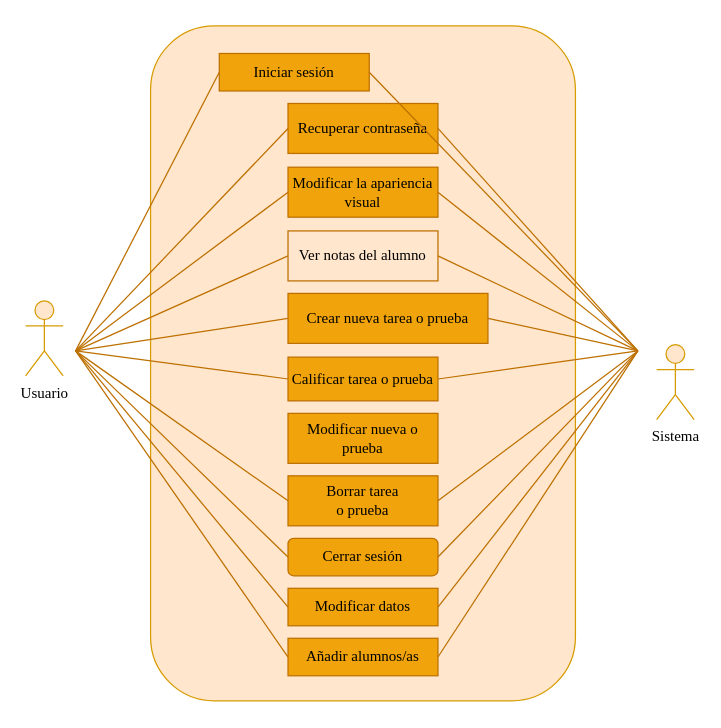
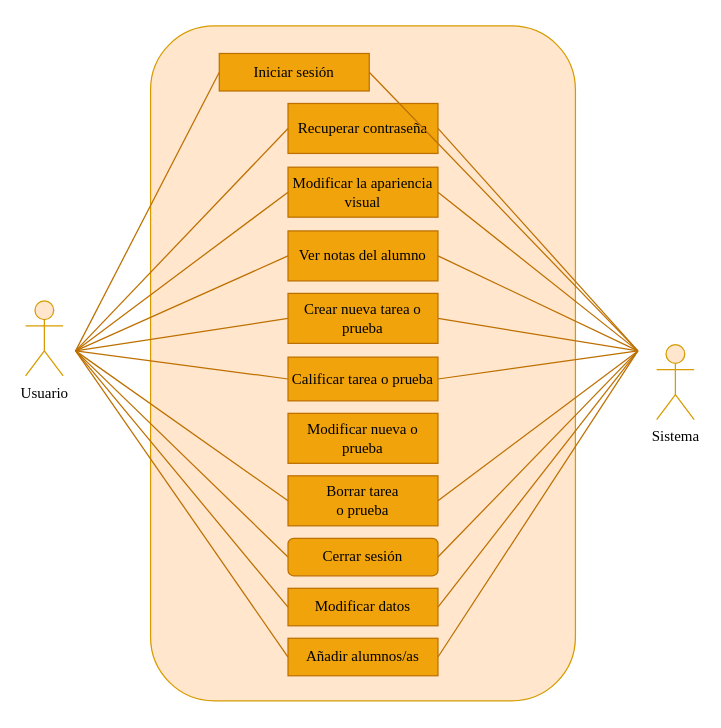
node "Ver notas del alumno": fillcolor #ffe6cc -> #f0a30a
node "Crear nueva tarea o prueba": size 200x50 -> 150x50
